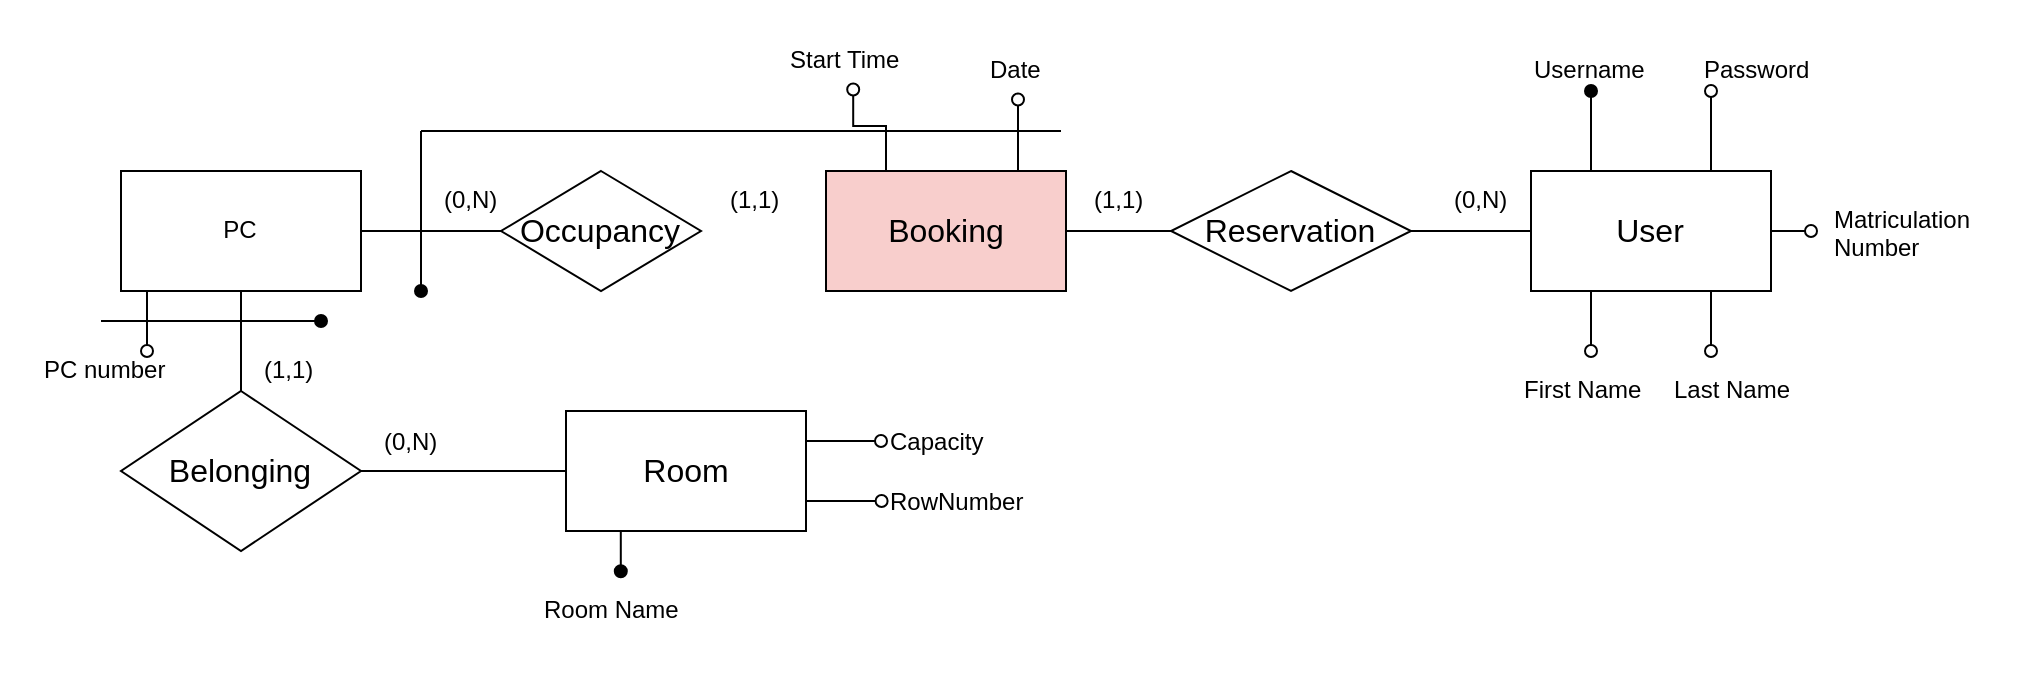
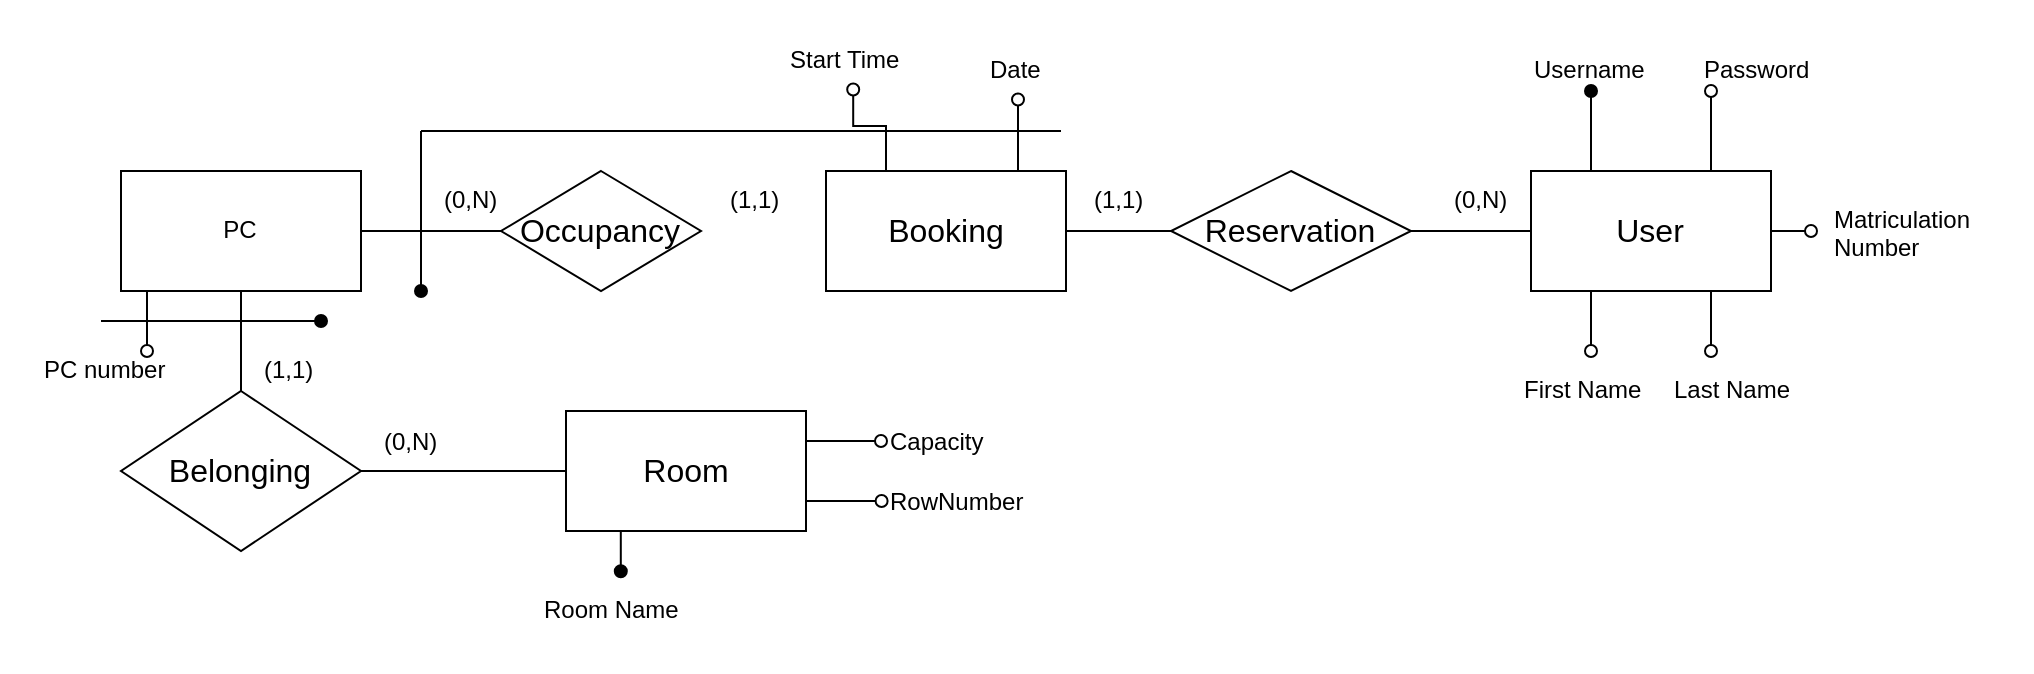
node "Booking": fillcolor #f8cecc -> #ffffff
